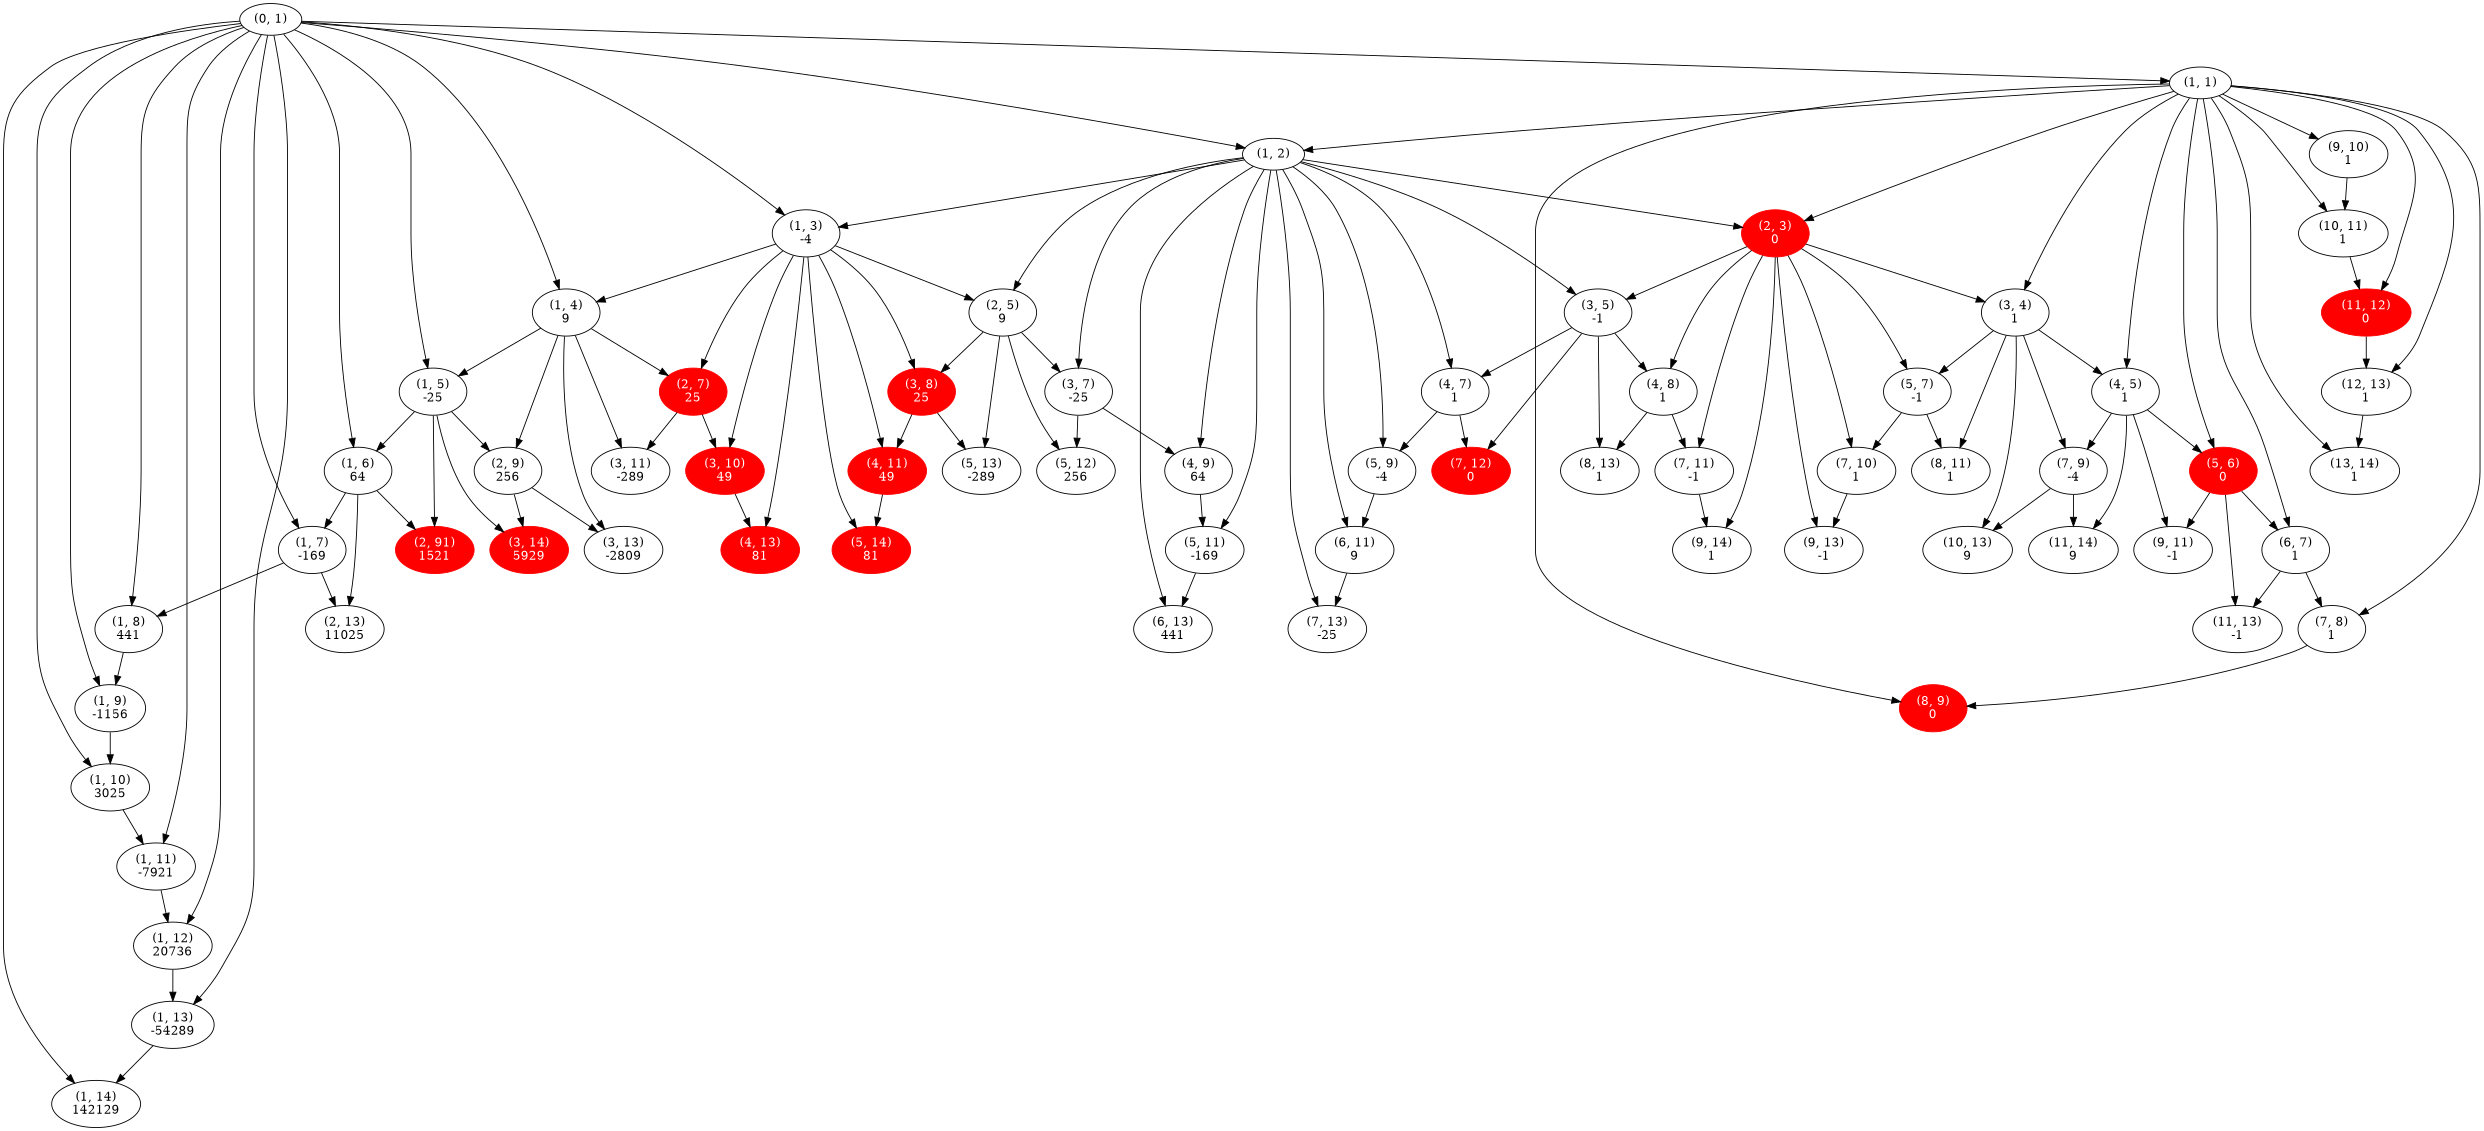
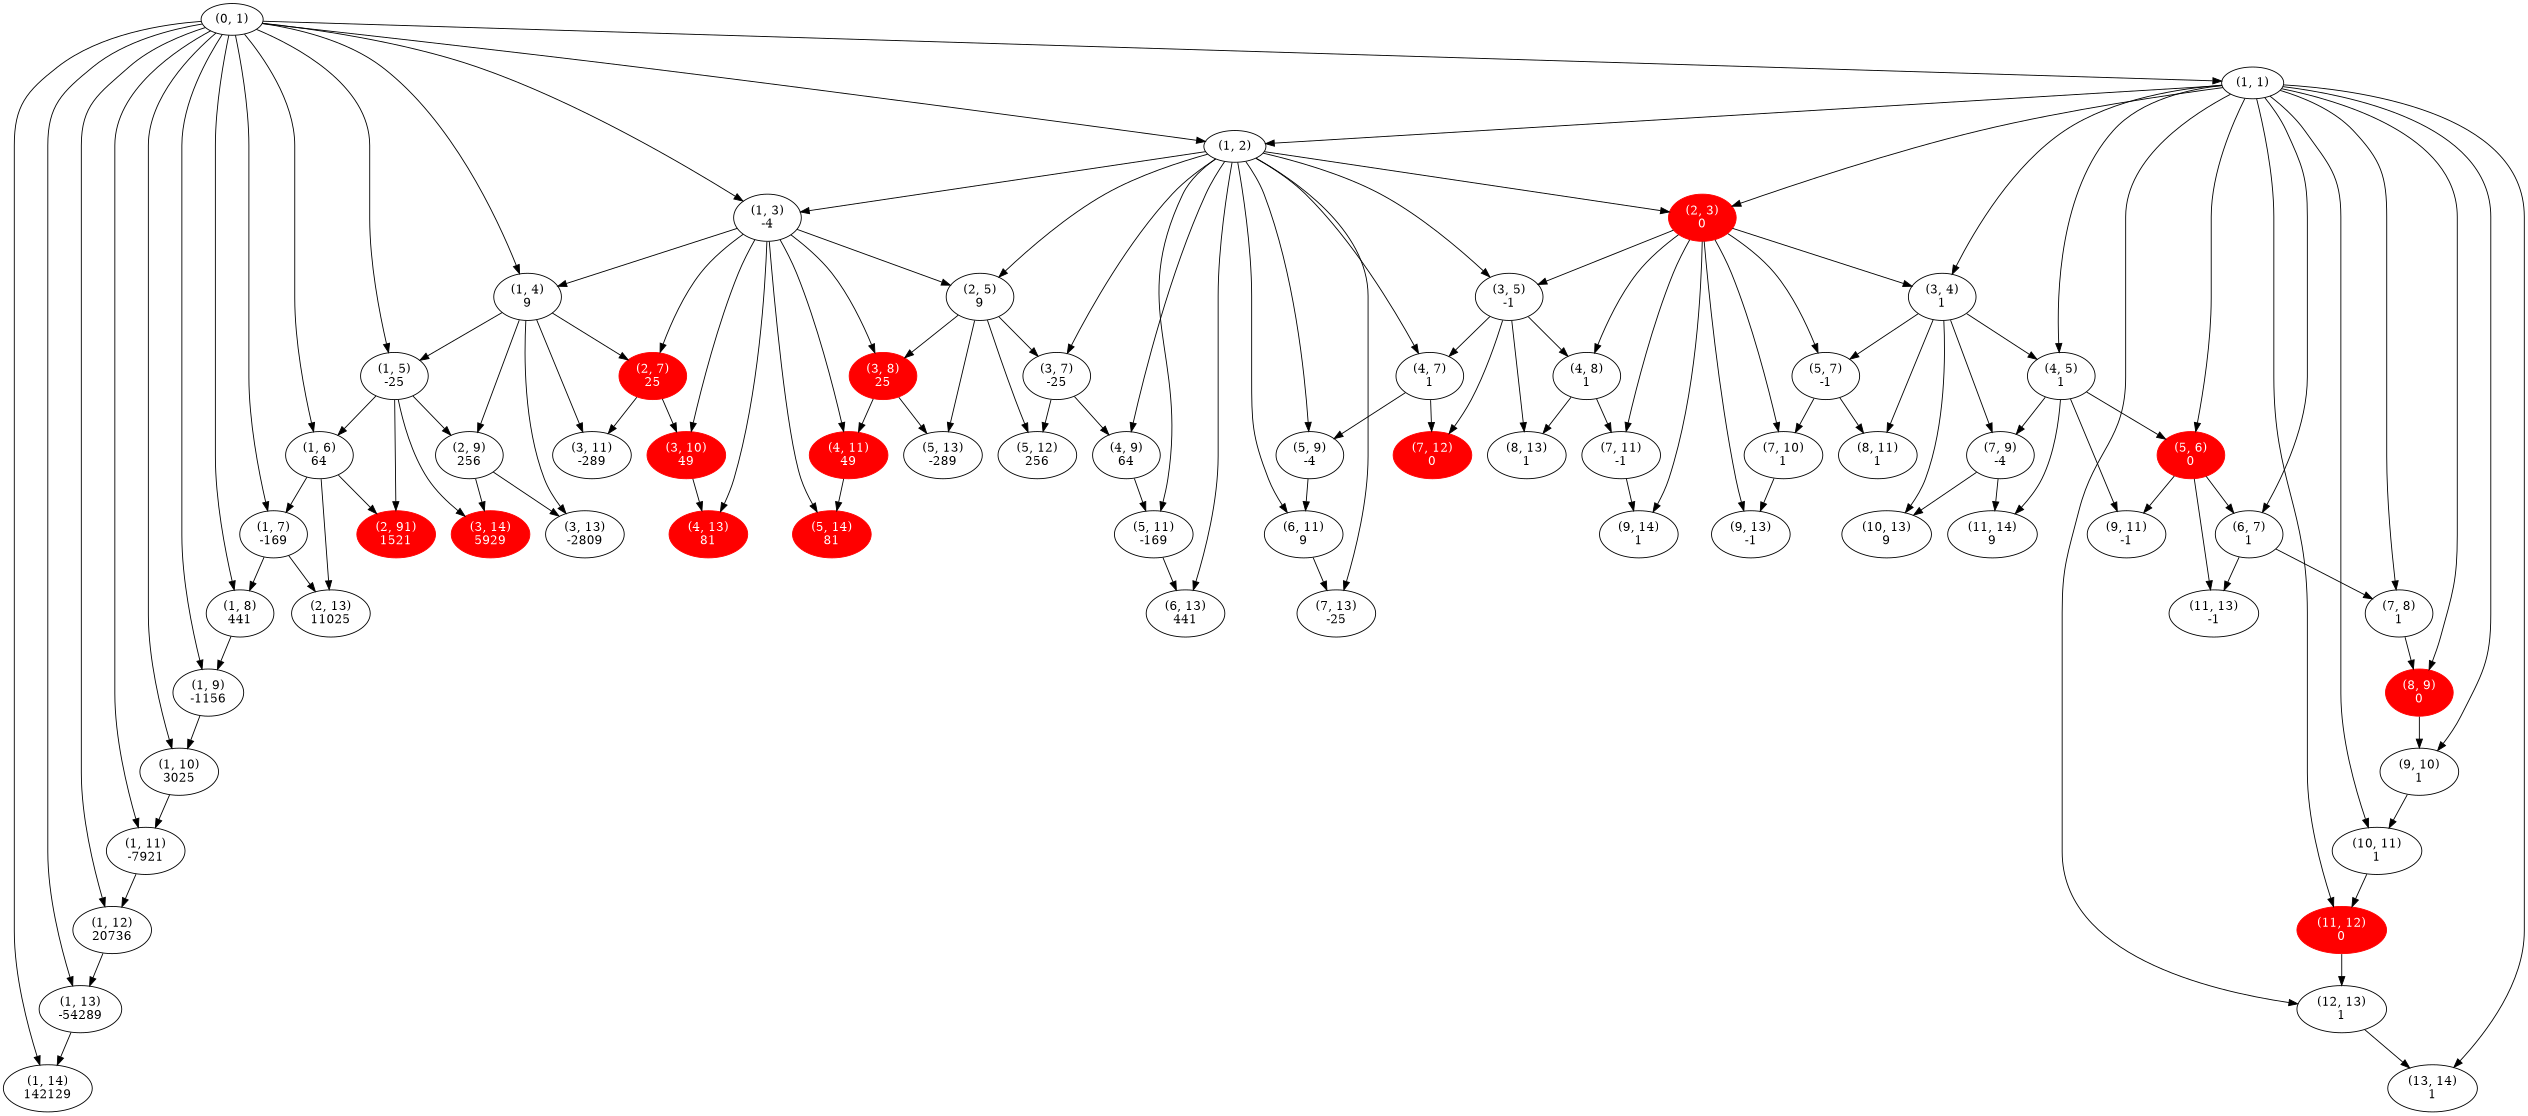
edge "(8, 9) 0" -> "(9, 10) 1": added
